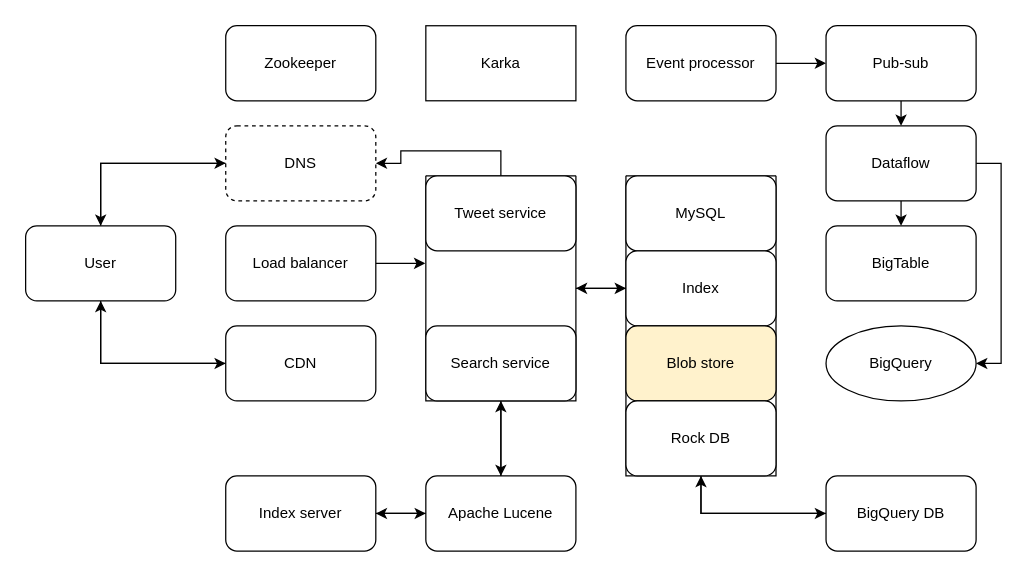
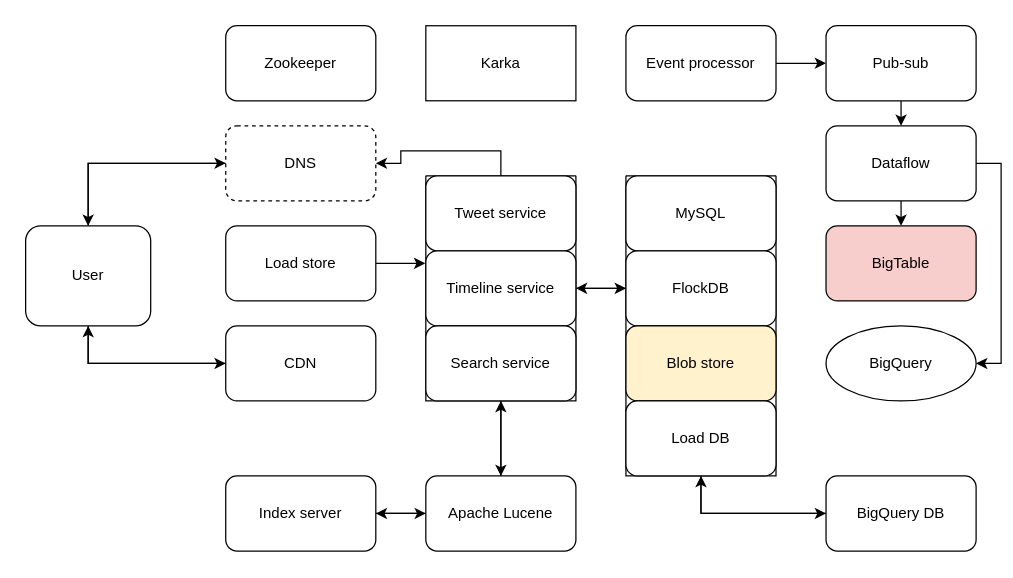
node "User": size 150x75 -> 125x100
node "Load balancer": label "Load balancer" -> "Load store"
node "BigTable": fillcolor #ffffff -> #f8cecc
node "Timeline service": added
node "Index": label "Index" -> "FlockDB"
node "Rock DB": label "Rock DB" -> "Load DB"
